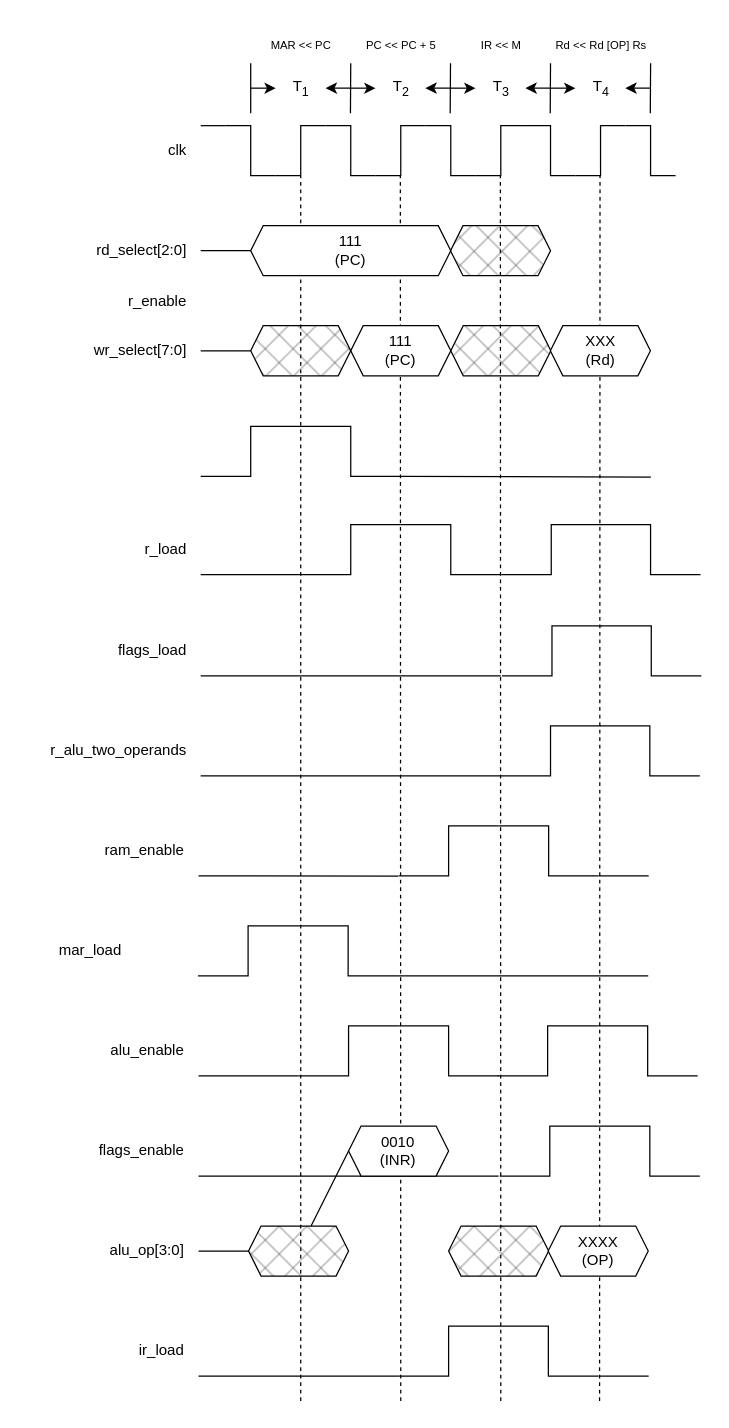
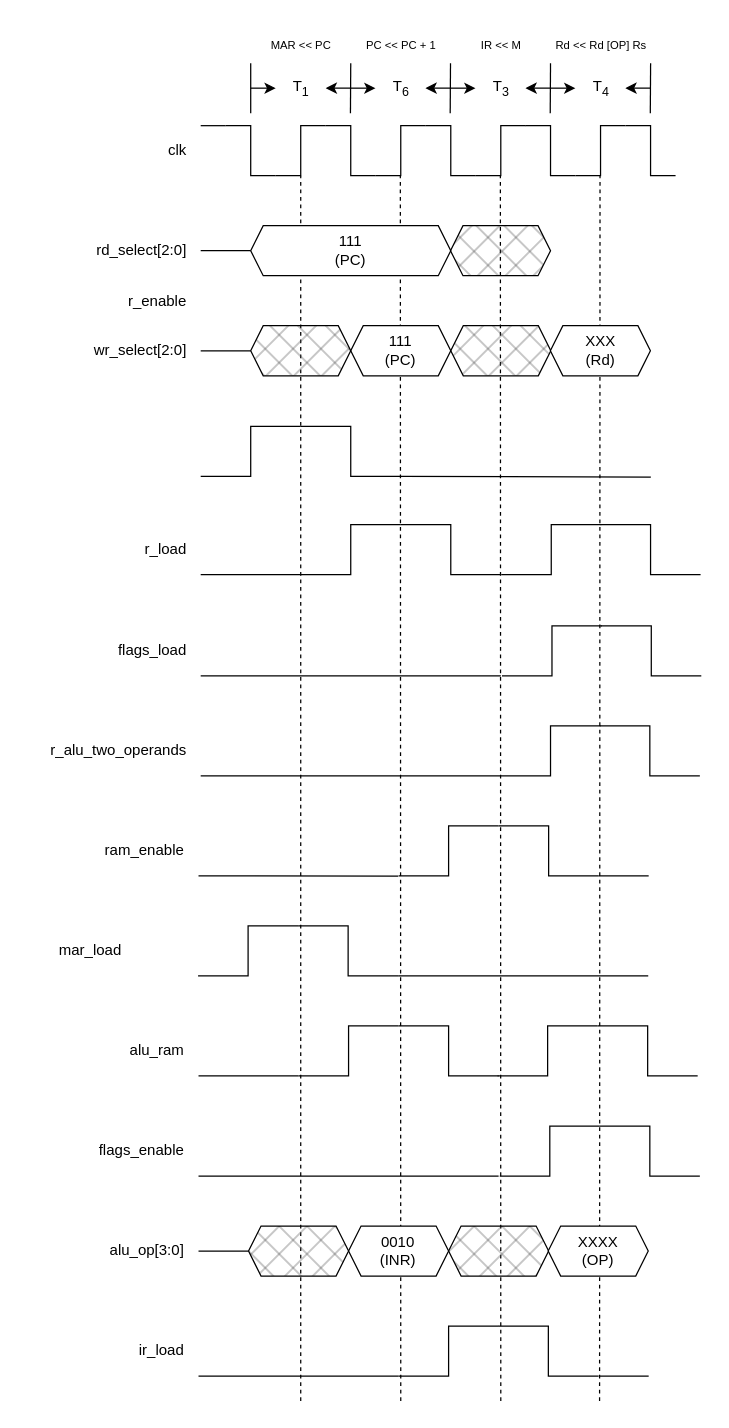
node "PC << PC + 5": label "PC << PC + 5" -> "PC << PC + 1"
node "T2": label "T2" -> "T6"
node "wr_select[7:0]": label "wr_select[7:0]" -> "wr_select[2:0]"
node "alu_enable": label "alu_enable" -> "alu_ram"
node "0010 (INR)": moved (398, 1151) -> (398, 1251)
